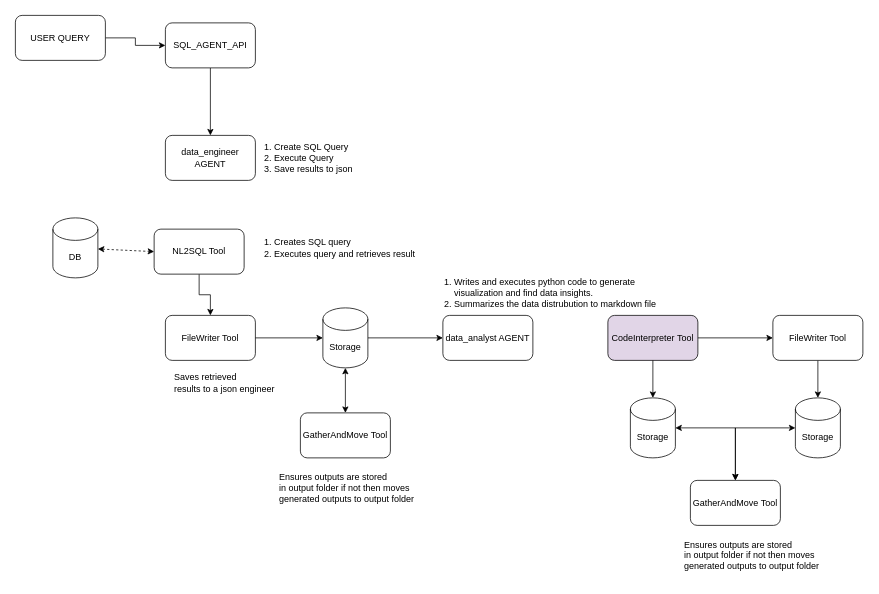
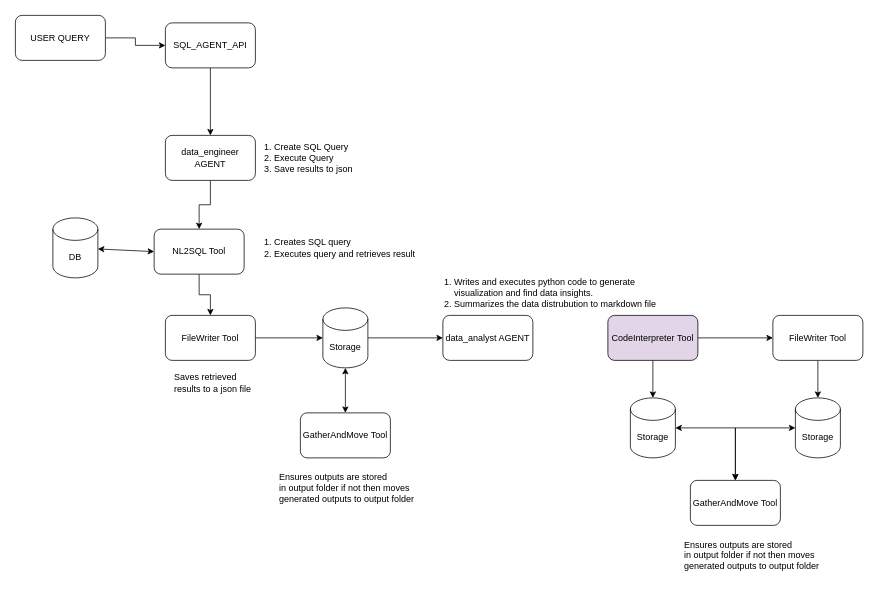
edge "data_engineer AGENT" -> "NL2SQL Tool": added
edge "DB" -- "NL2SQL Tool": style dashed -> solid
node "Saves retrieved results to a json engineer": label "Saves retrieved results to a json engineer" -> "Saves retrieved results to a json file"
